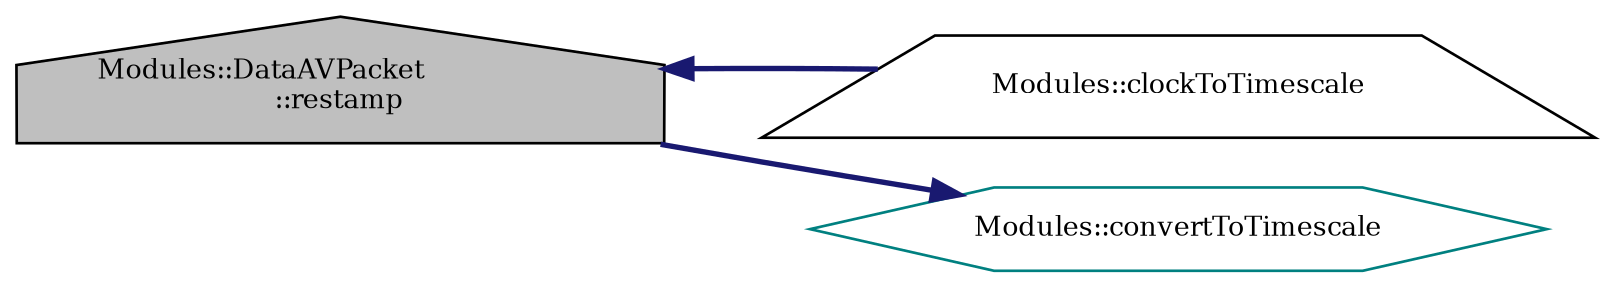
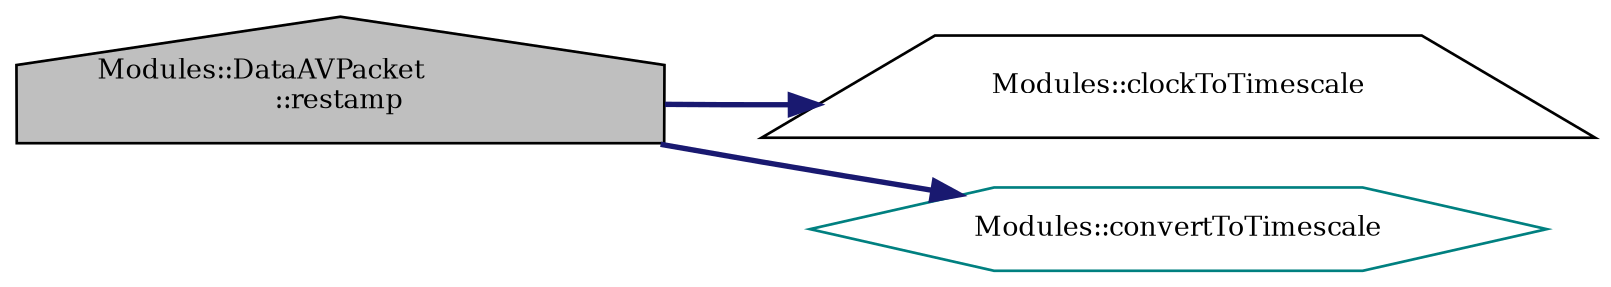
edge "Modules::clockToTimescale" -> "Modules::DataAVPacket ::restamp": reversed
